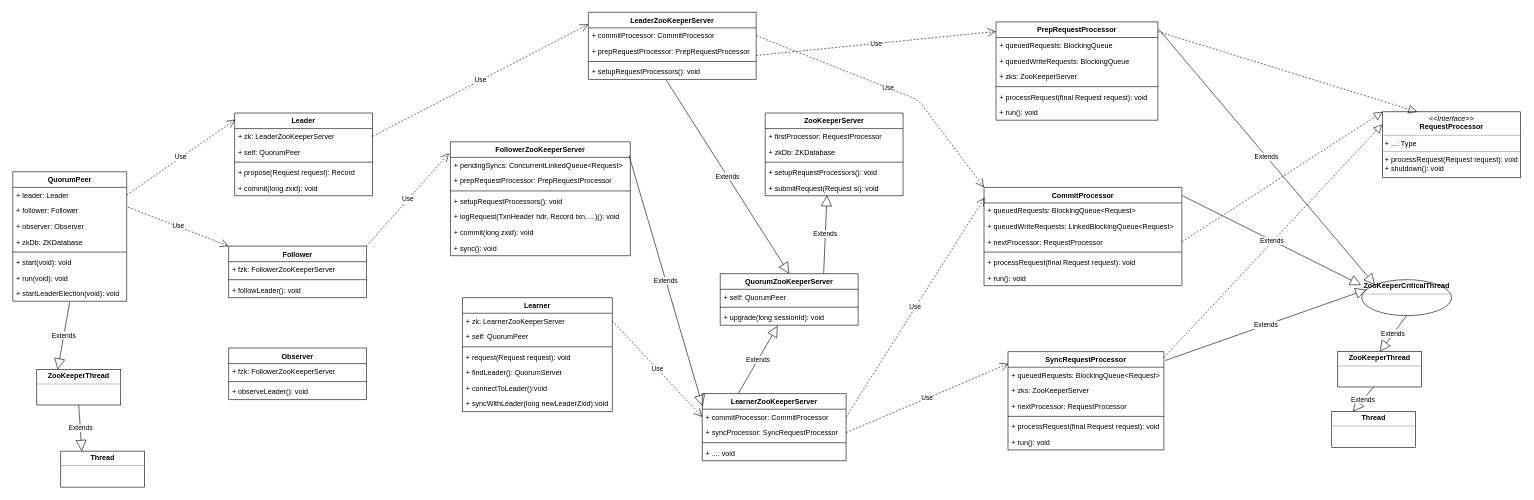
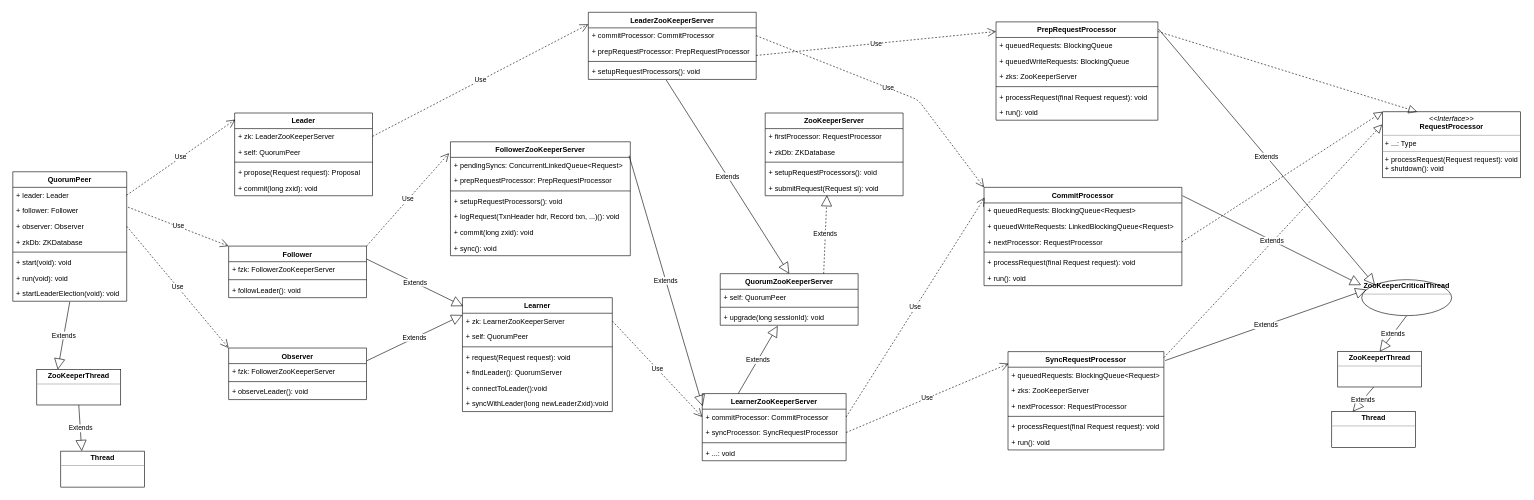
node "+ propose(Request request): Record": label "+ propose(Request request): Record" -> "+ propose(Request request): Proposal"
edge "QuorumZooKeeperServer" -> "+ submitRequest(Request si): void": style solid -> dashed
edge "Follower" -> "Learner": added, label "Extends"
edge "+ observer: Observer" -> "Observer": added, label "Use"
edge "Observer" -> "+ zk: LearnerZooKeeperServer": added, label "Extends"
